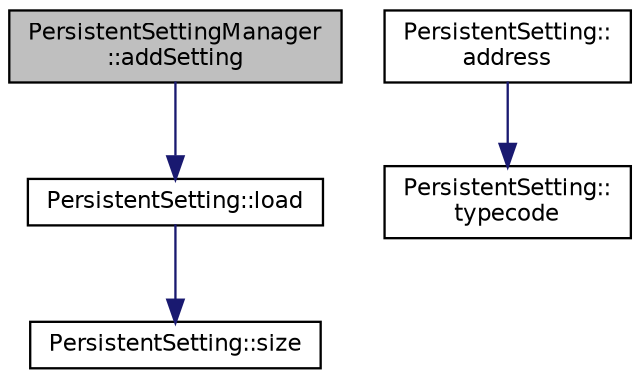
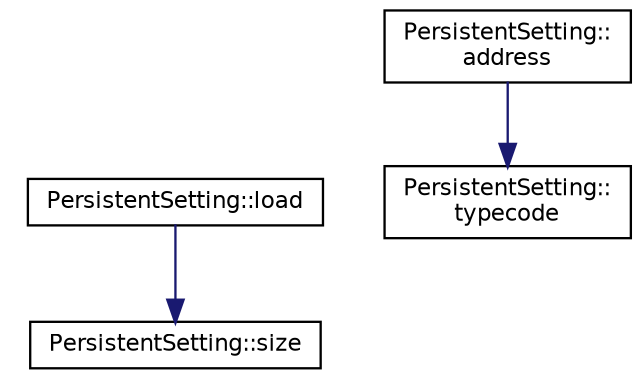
node "PersistentSettingManager ::addSetting": removed
